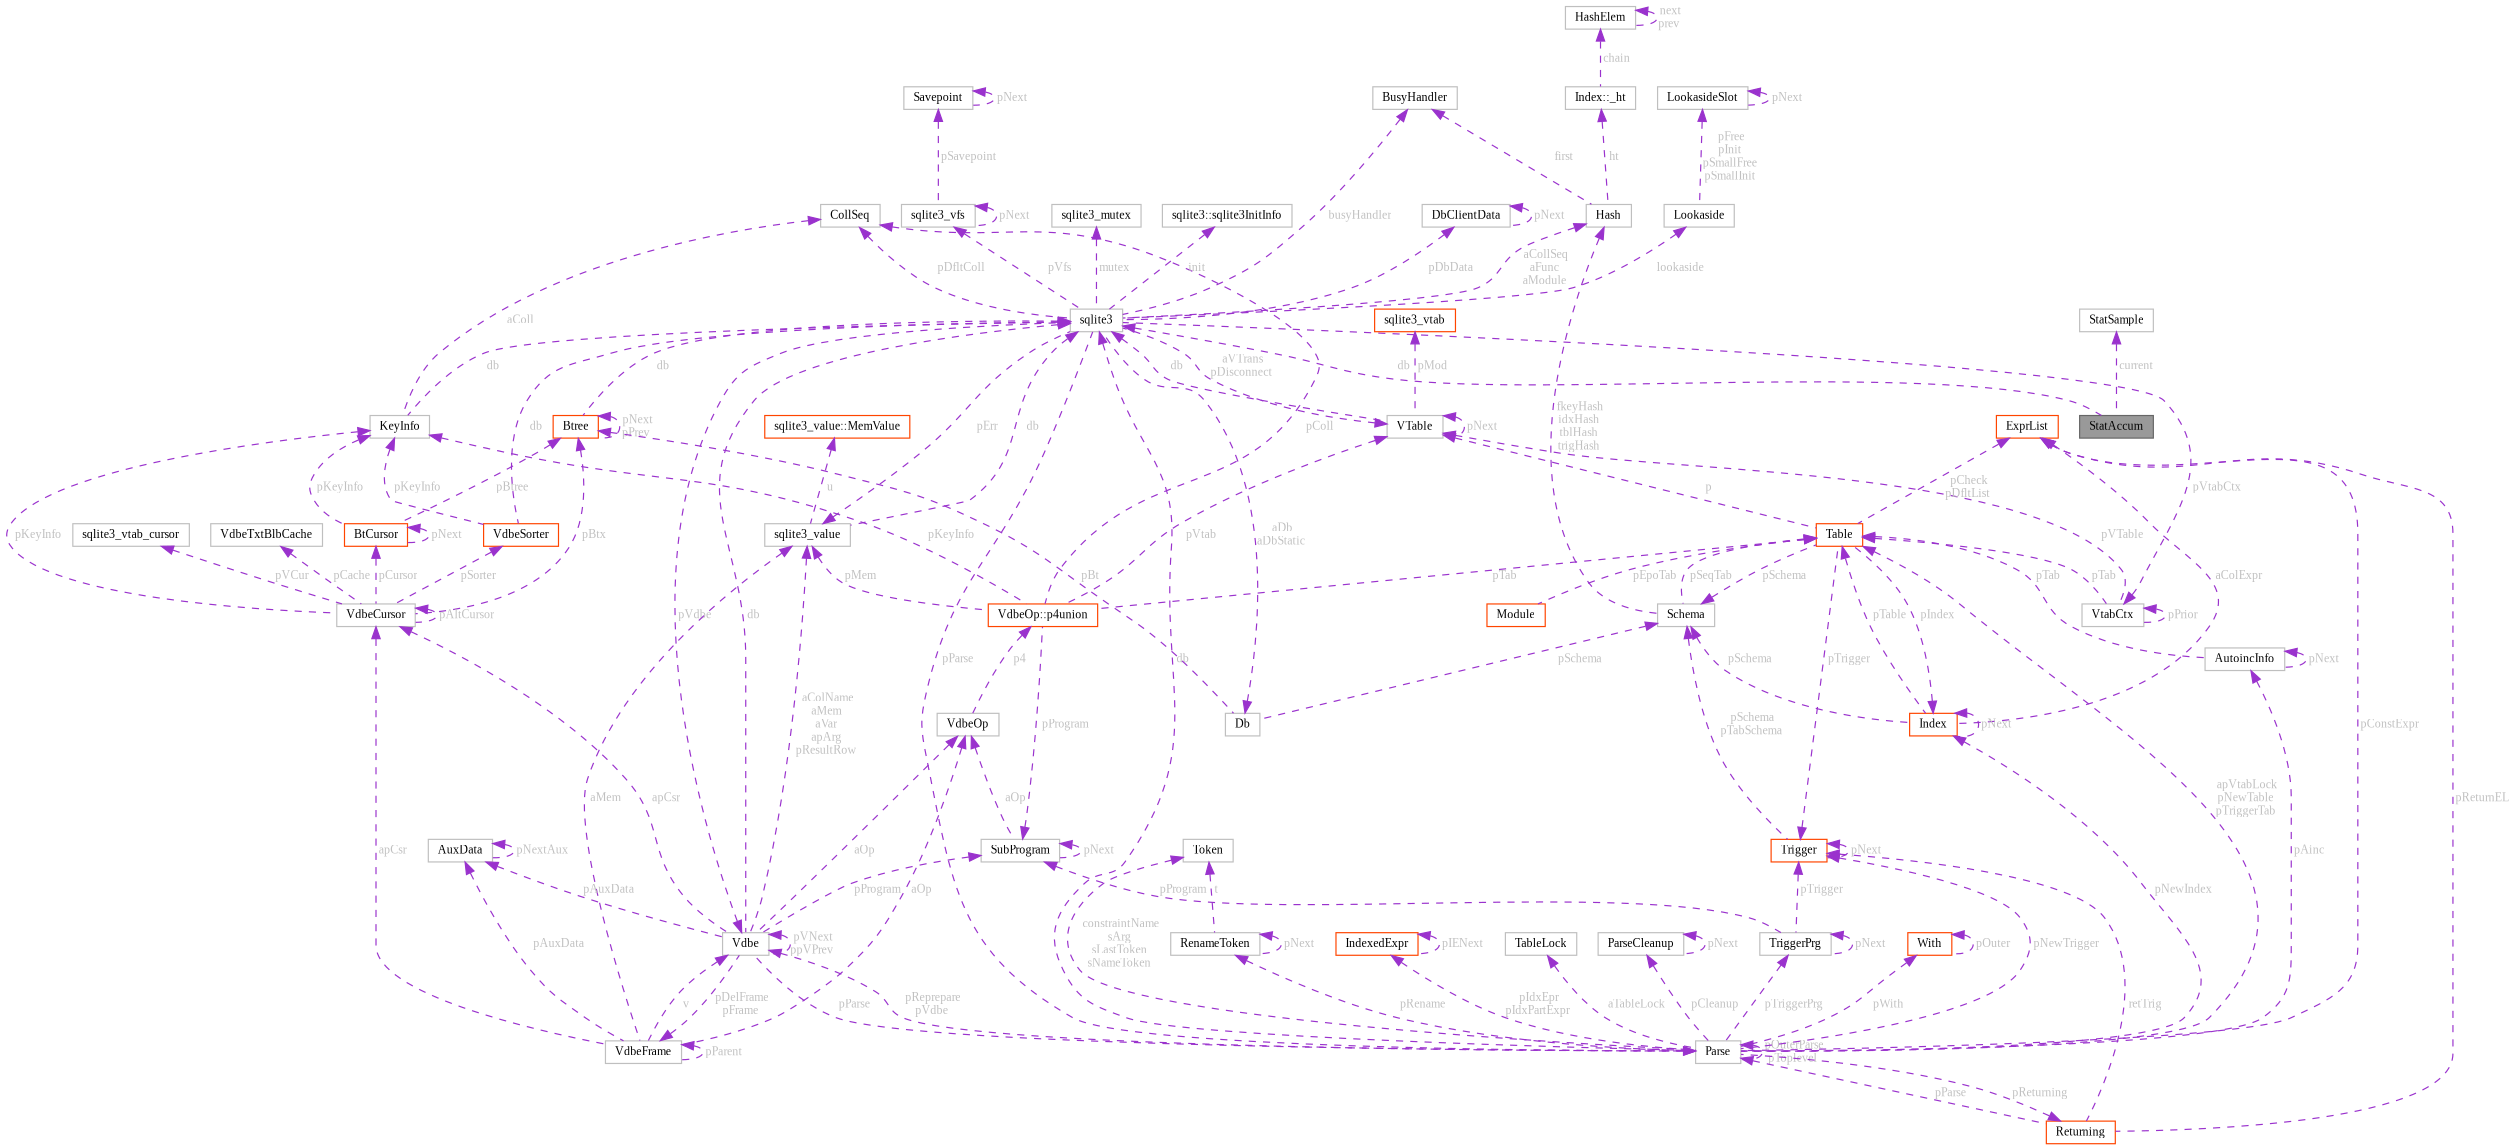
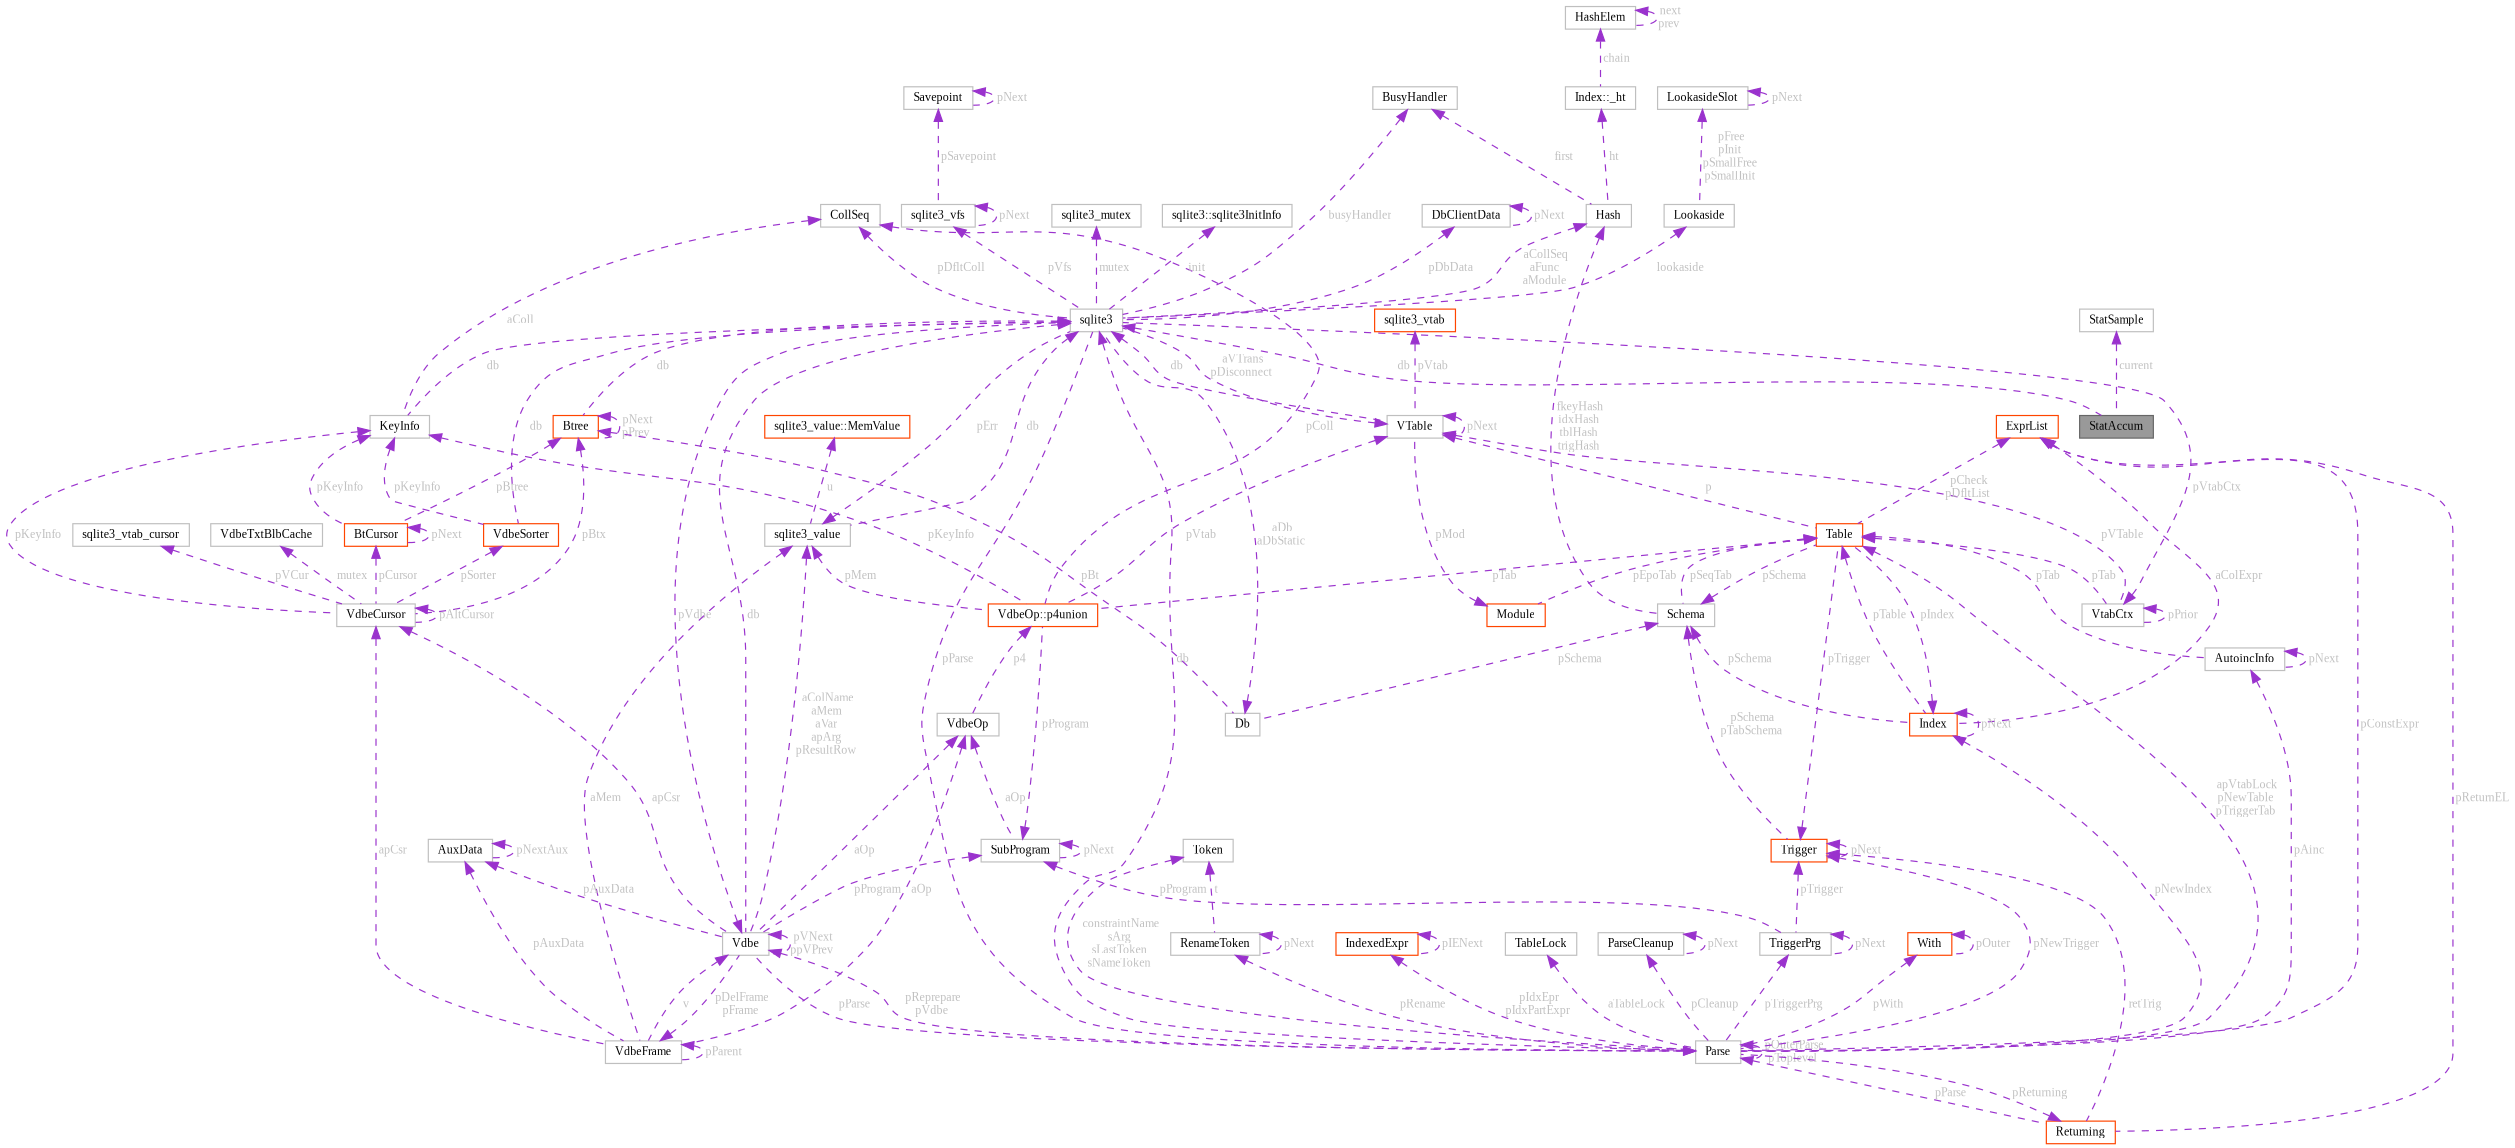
edge "VTable" -> "sqlite3_vtab": label " pMod" -> " pVtab"
edge "VTable" -> "Module": added, label "pMod"
edge "VdbeCursor" -> "VdbeTxtBlbCache": label " pCache" -> " mutex"
